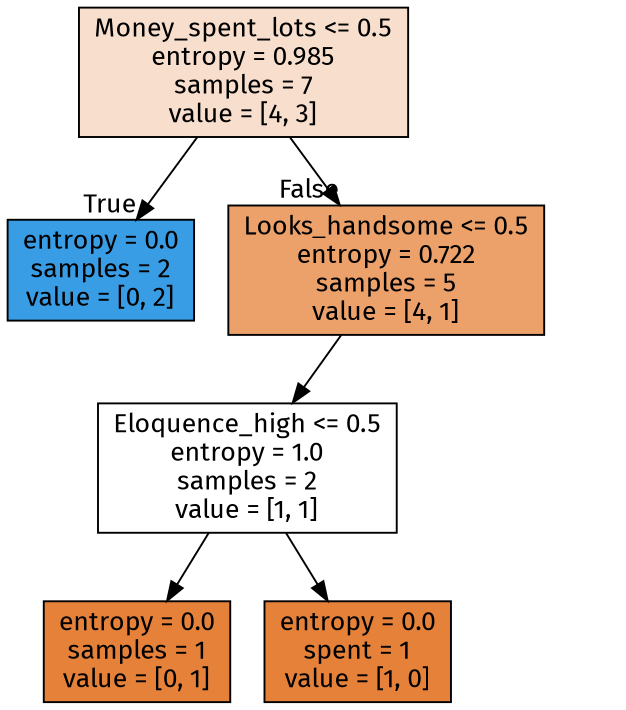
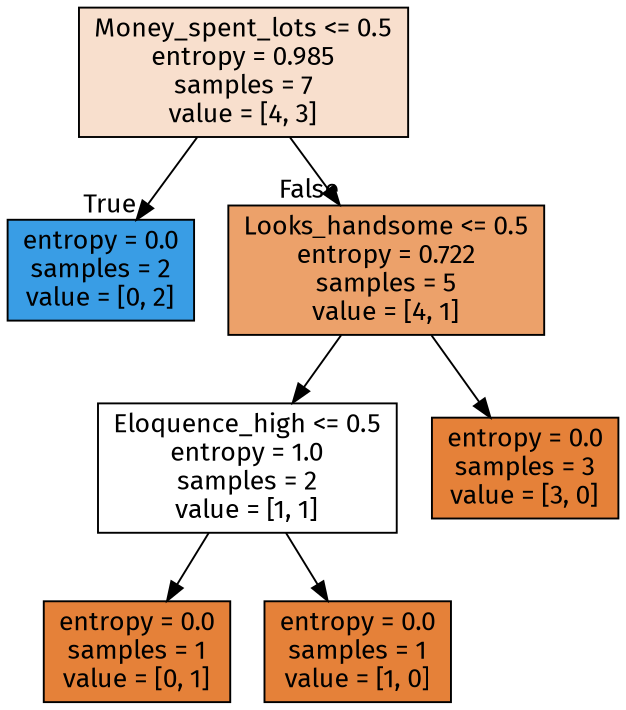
node "entropy = 0.0 samples = 3 value = [3, 0]": added
node "entropy = 0.0 spent = 1 value = [1, 0]": label "entropy = 0.0 spent = 1 value = [1, 0]" -> "entropy = 0.0 samples = 1 value = [1, 0]"
